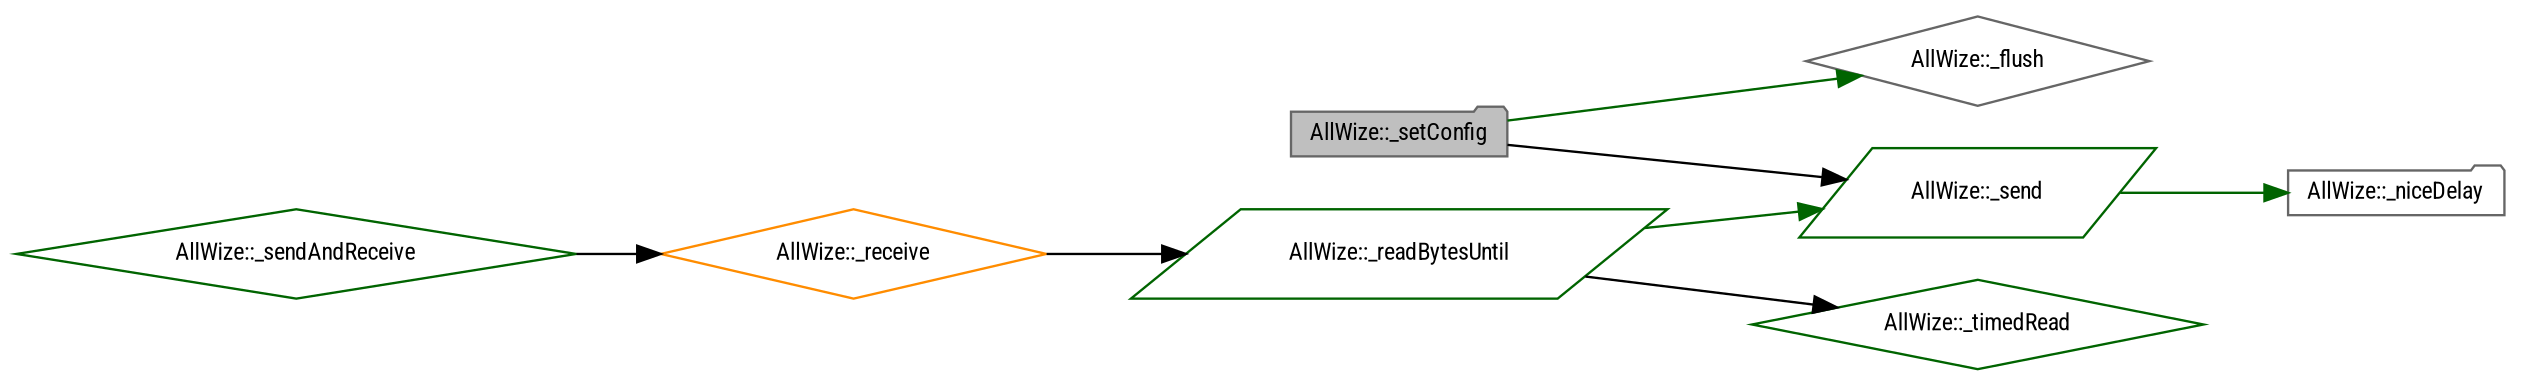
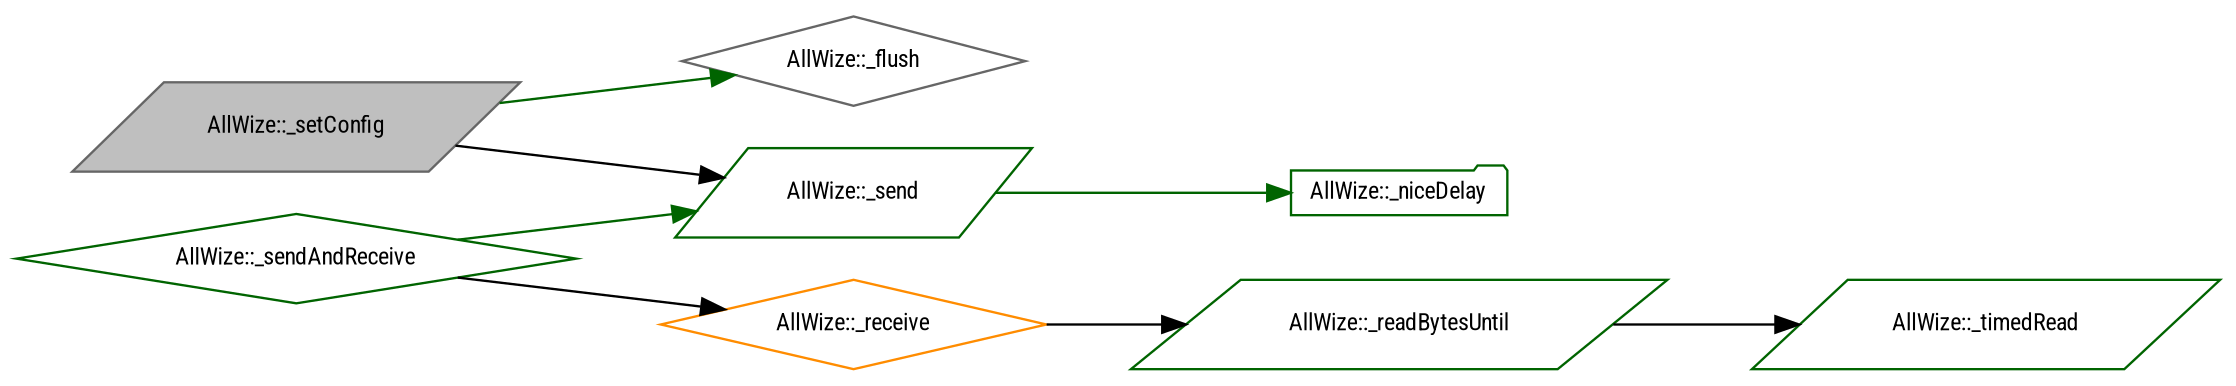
node "AllWize::_setConfig": shape folder -> parallelogram
node "AllWize::_niceDelay": color gray40 -> darkgreen
edge "AllWize::_readBytesUntil" -> "AllWize::_send": now "AllWize::_sendAndReceive" -> "AllWize::_send"
node "AllWize::_timedRead": shape diamond -> parallelogram
